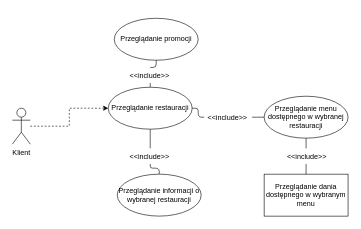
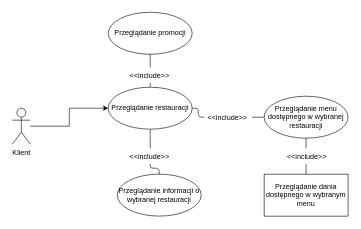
node "Przeglądanie promocji": moved (156, 39) -> (150, 33)
edge "Klient" -> "Przeglądanie restauracji": style dashed -> solid
